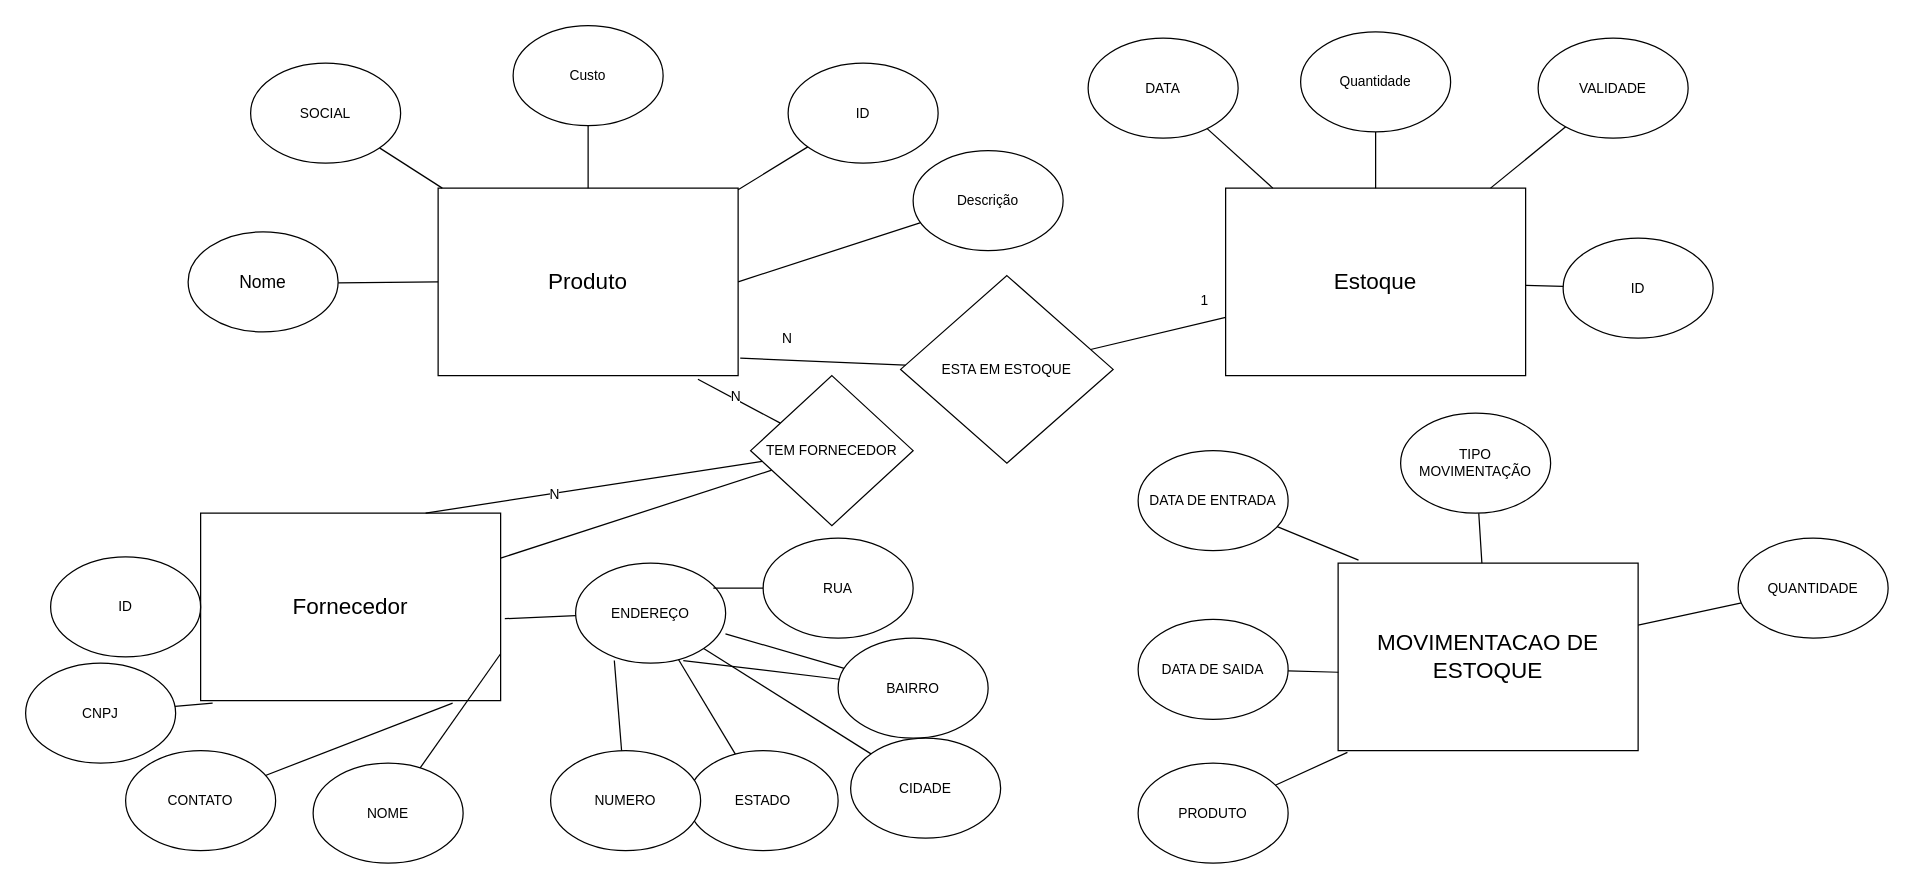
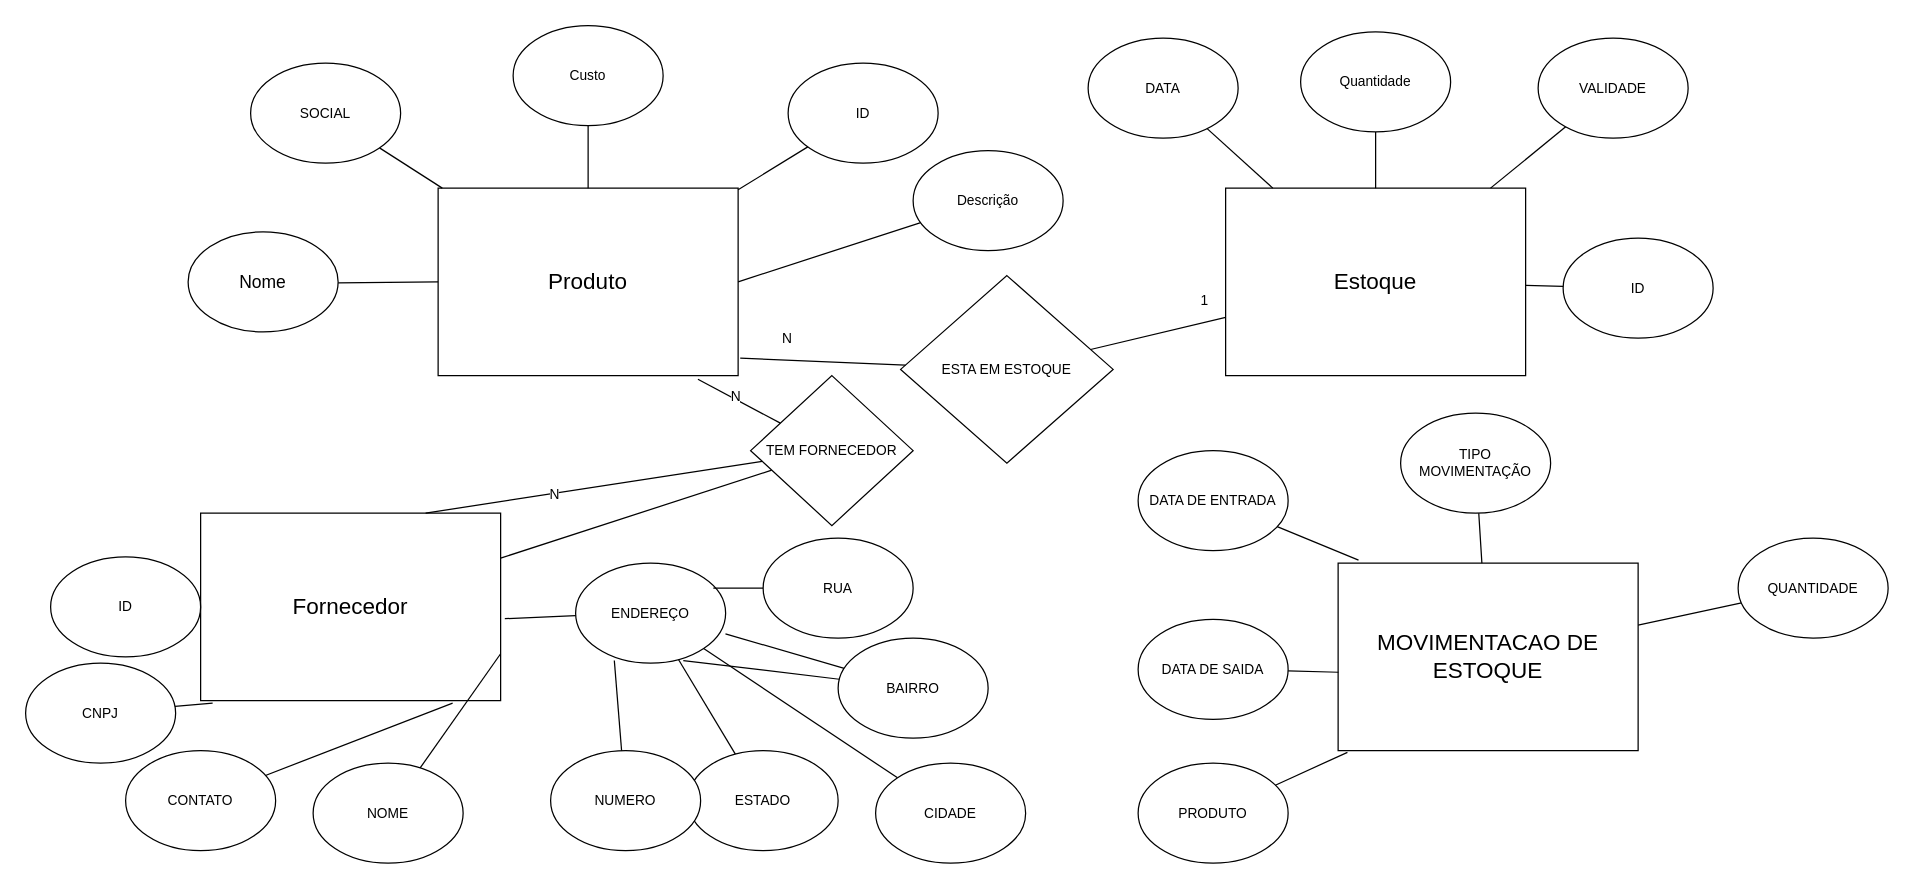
node "CIDADE": moved (926, 788) -> (951, 813)
